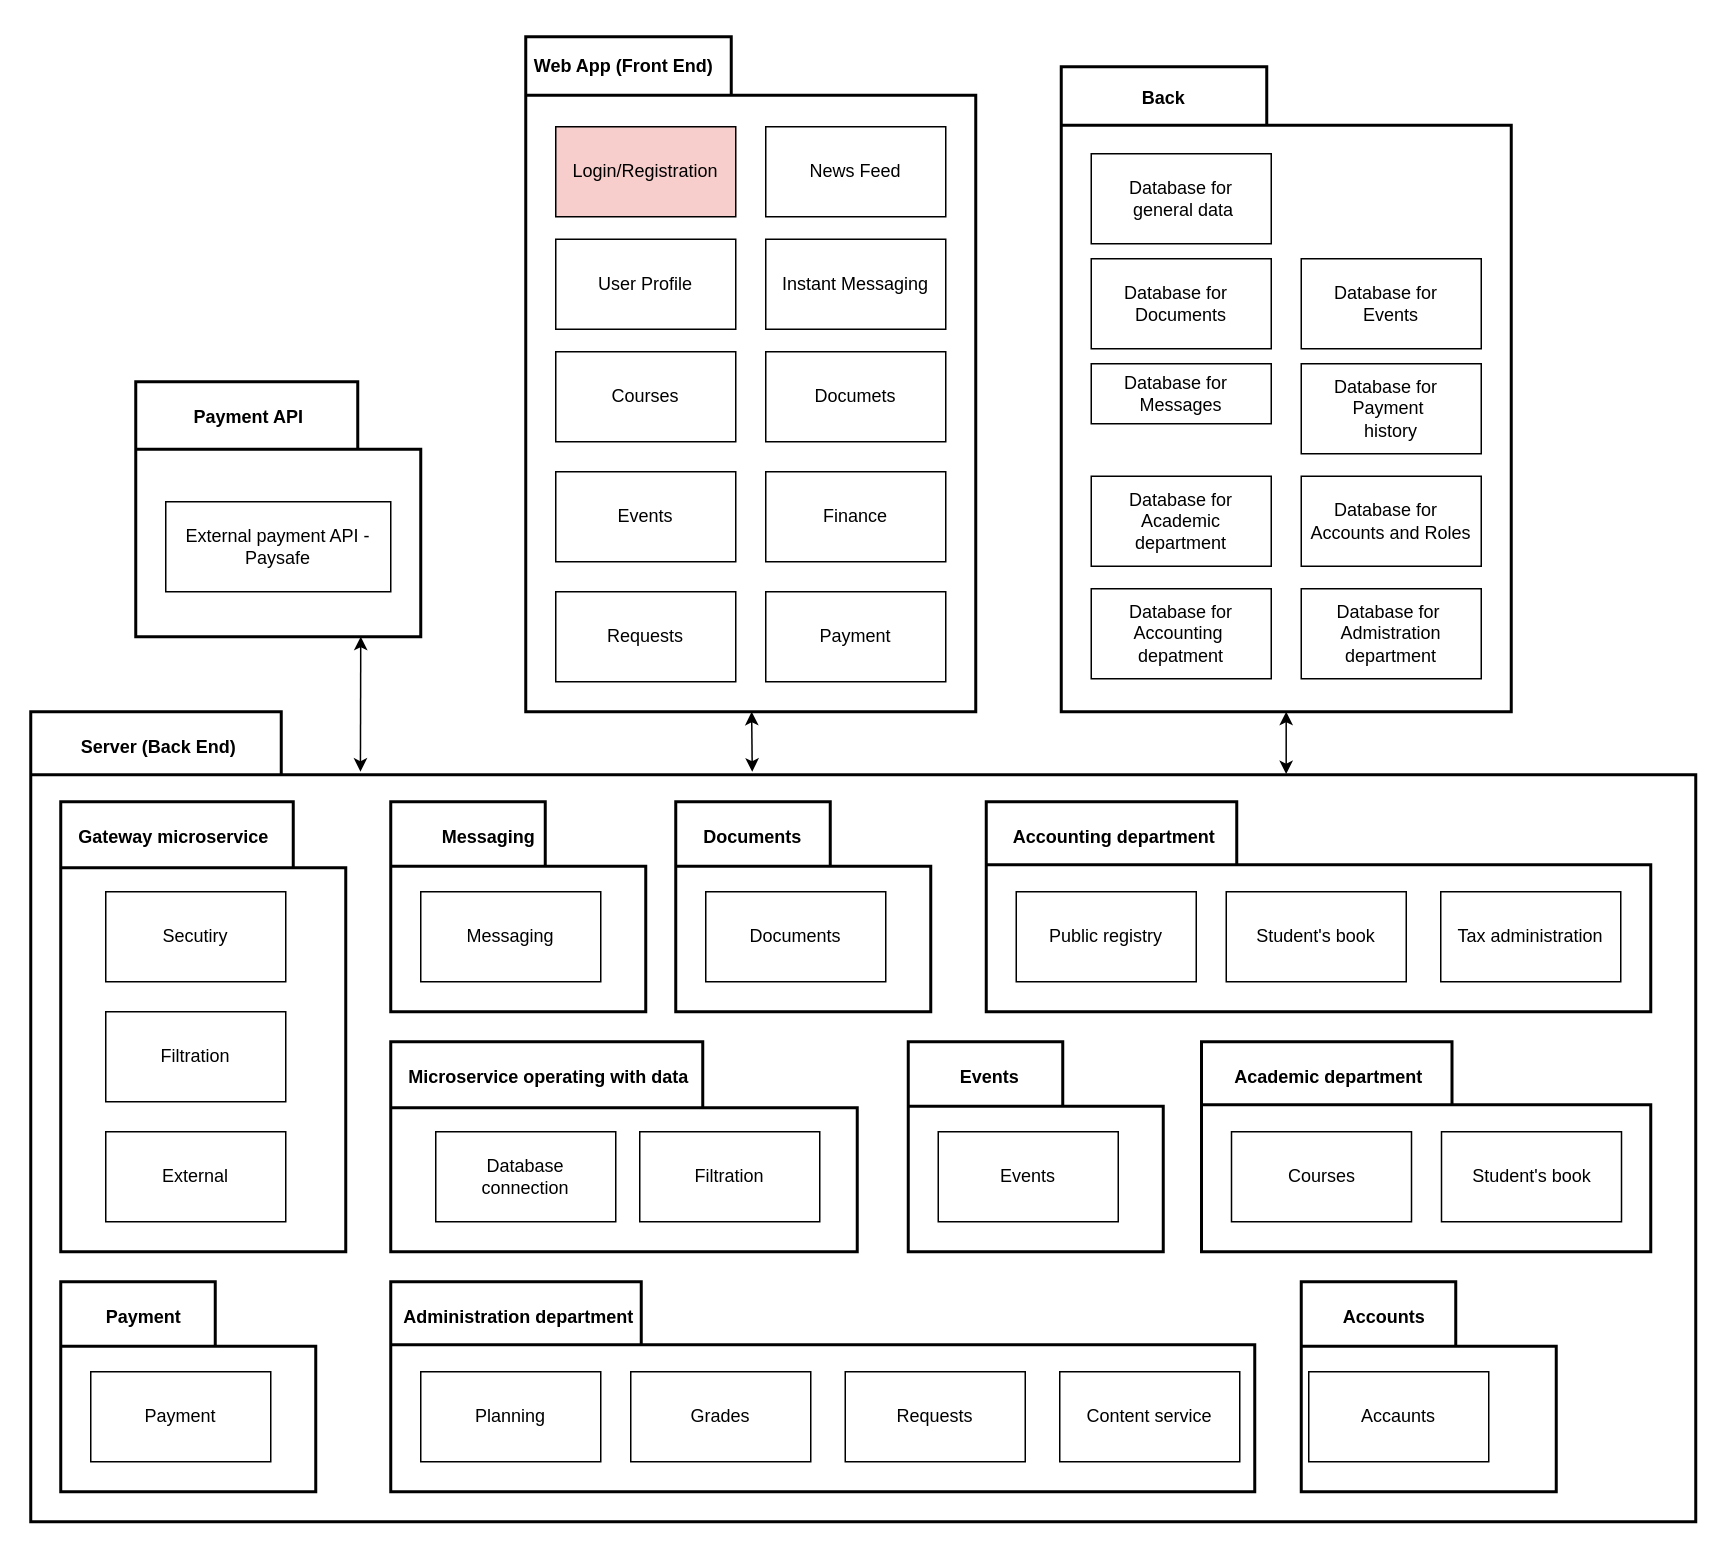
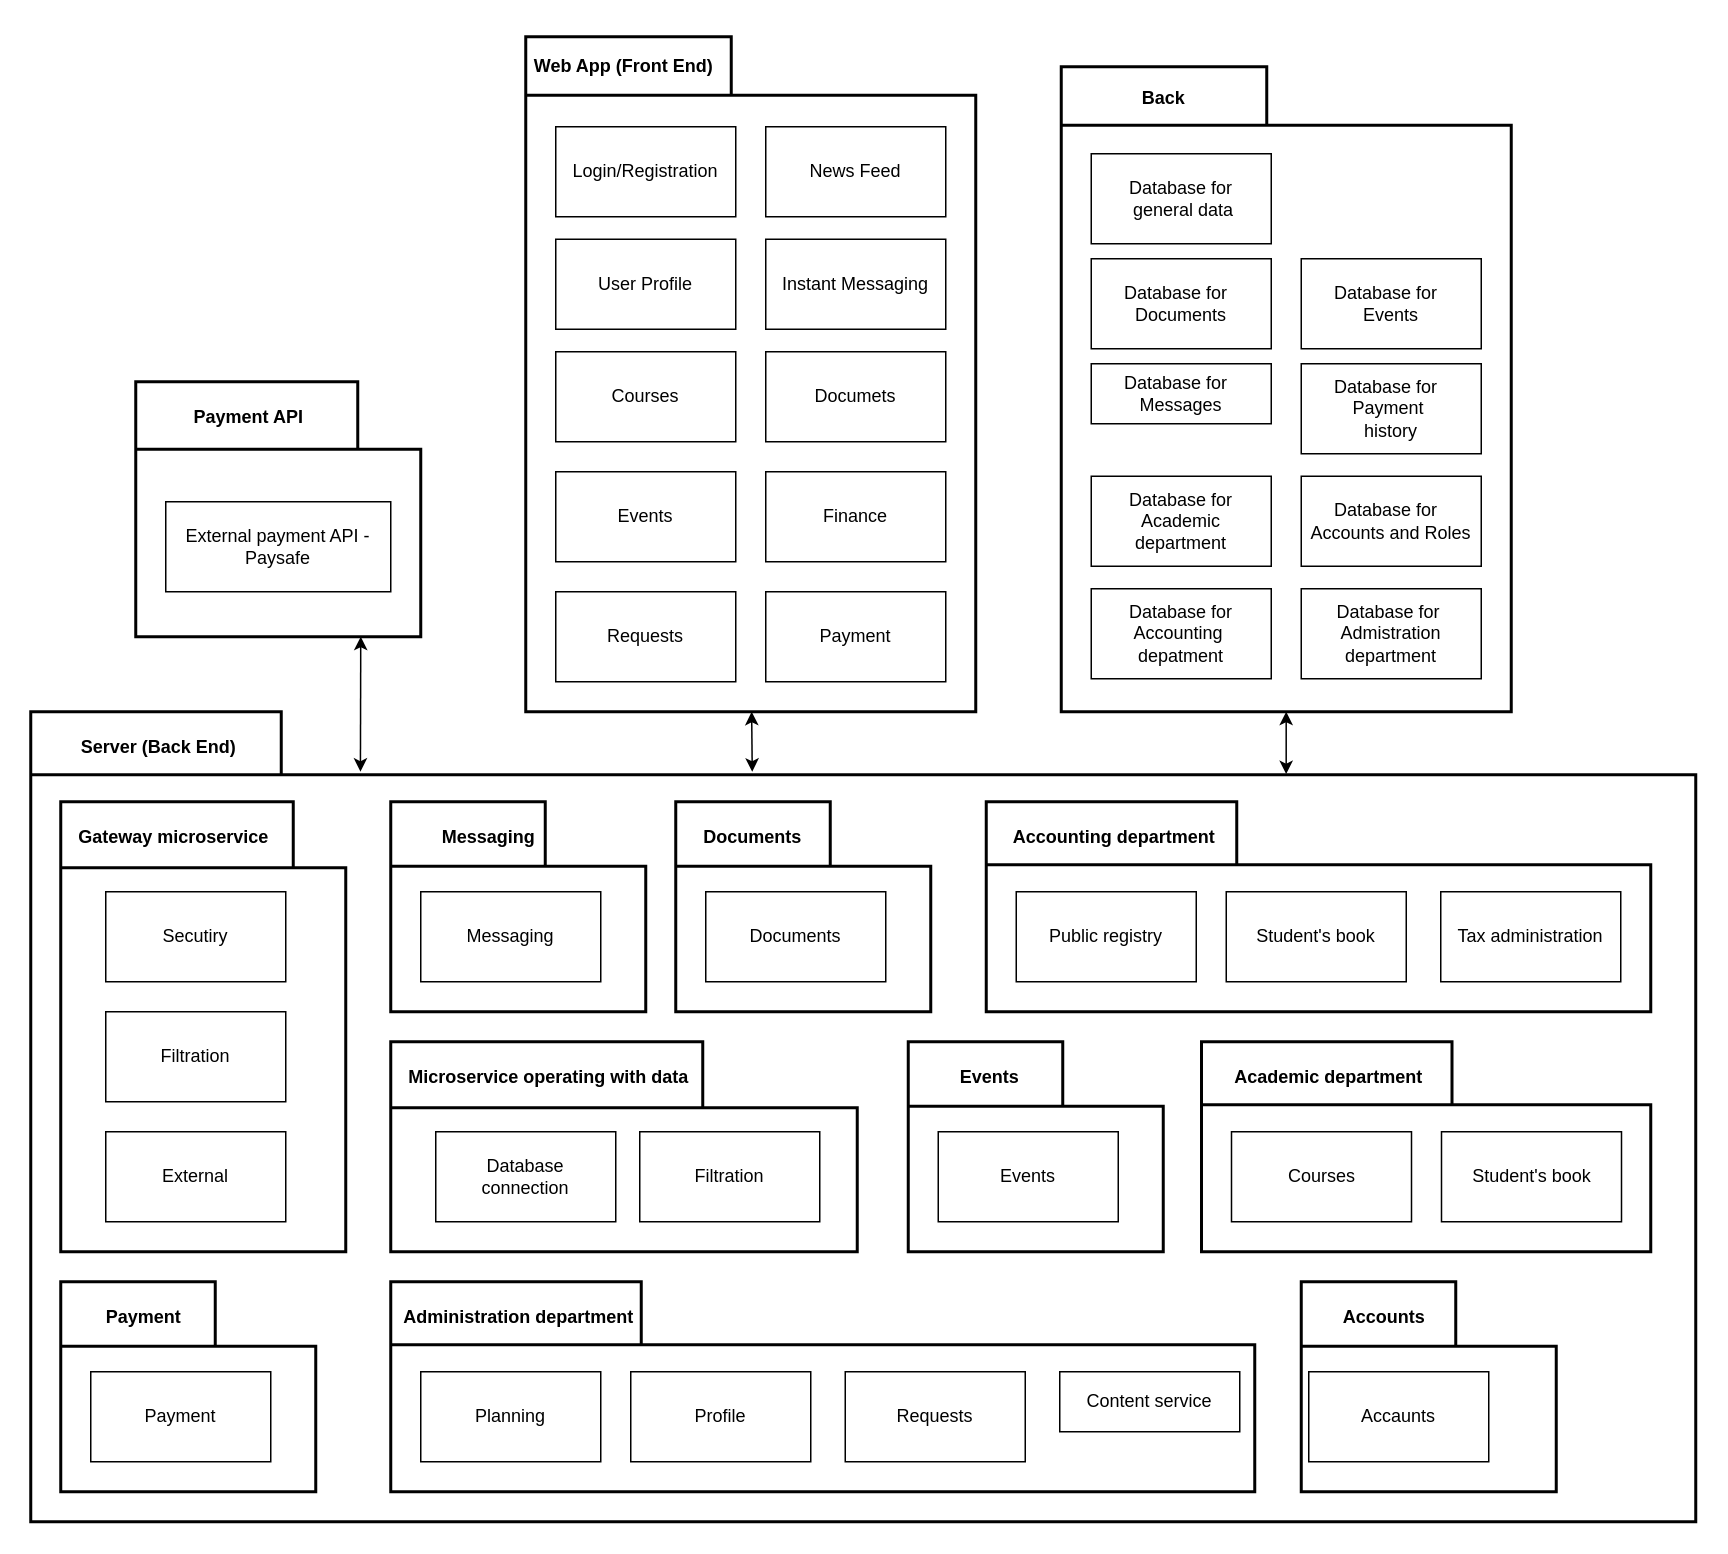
node "Login/Registration": fillcolor #f8cecc -> #ffffff
node "Grades": label "Grades" -> "Profile"
node "Content service": size 180x90 -> 180x60
